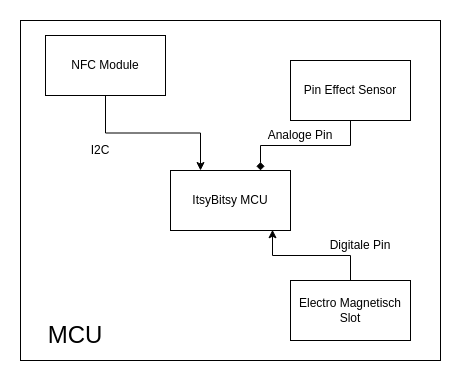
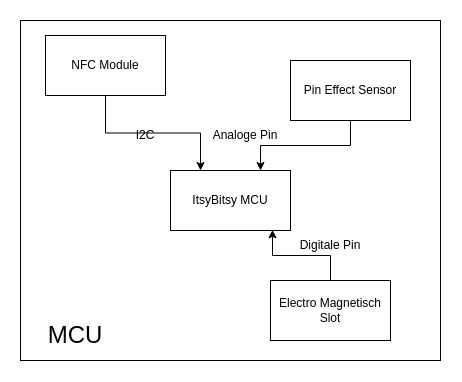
node "Analoge Pin": moved (301, 136) -> (246, 136)
node "I2C": moved (101, 151) -> (146, 136)
edge "Pin Effect Sensor" -> "ItsyBitsy MCU": arrowhead diamond -> classic
node "Digitale Pin": moved (361, 246) -> (331, 246)
node "Electro Magnetisch Slot": moved (351, 311) -> (331, 311)
